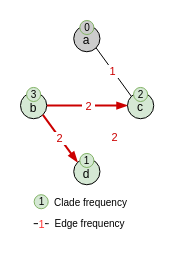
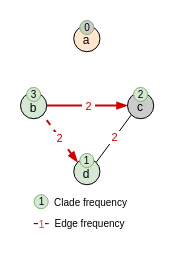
node "a": fillcolor #cccccc -> #ffe6cc
edge "a" -- "c": removed, label "1"
node "c": fillcolor #d5e8d4 -> #cccccc
edge "b" -> "d": style solid -> dashed
edge "c" -- "d": added
